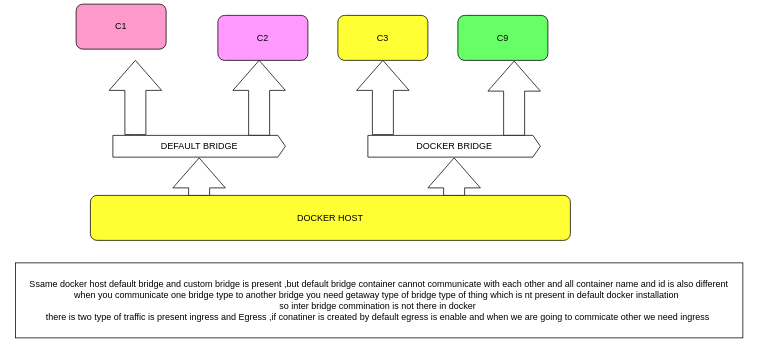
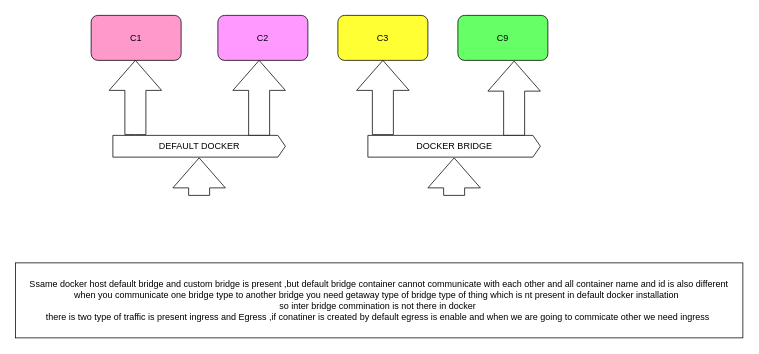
node "C1": moved (121, 27) -> (136, 38)
node "DEFAULT BRIDGE": label "DEFAULT BRIDGE" -> "DEFAULT DOCKER"
node "DOCKER HOST": removed
